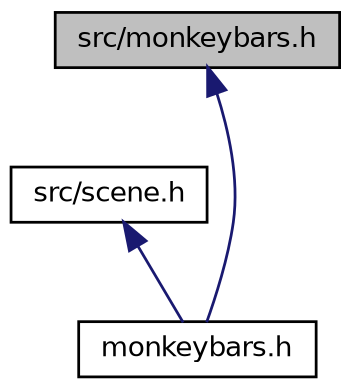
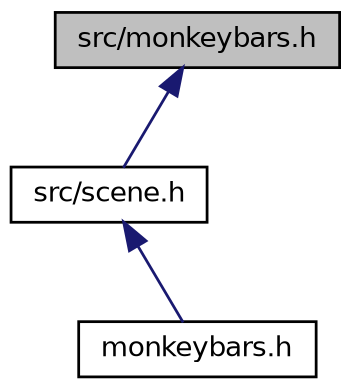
edge "monkeybars.h" -> "src/monkeybars.h": now "src/scene.h" -> "src/monkeybars.h"
